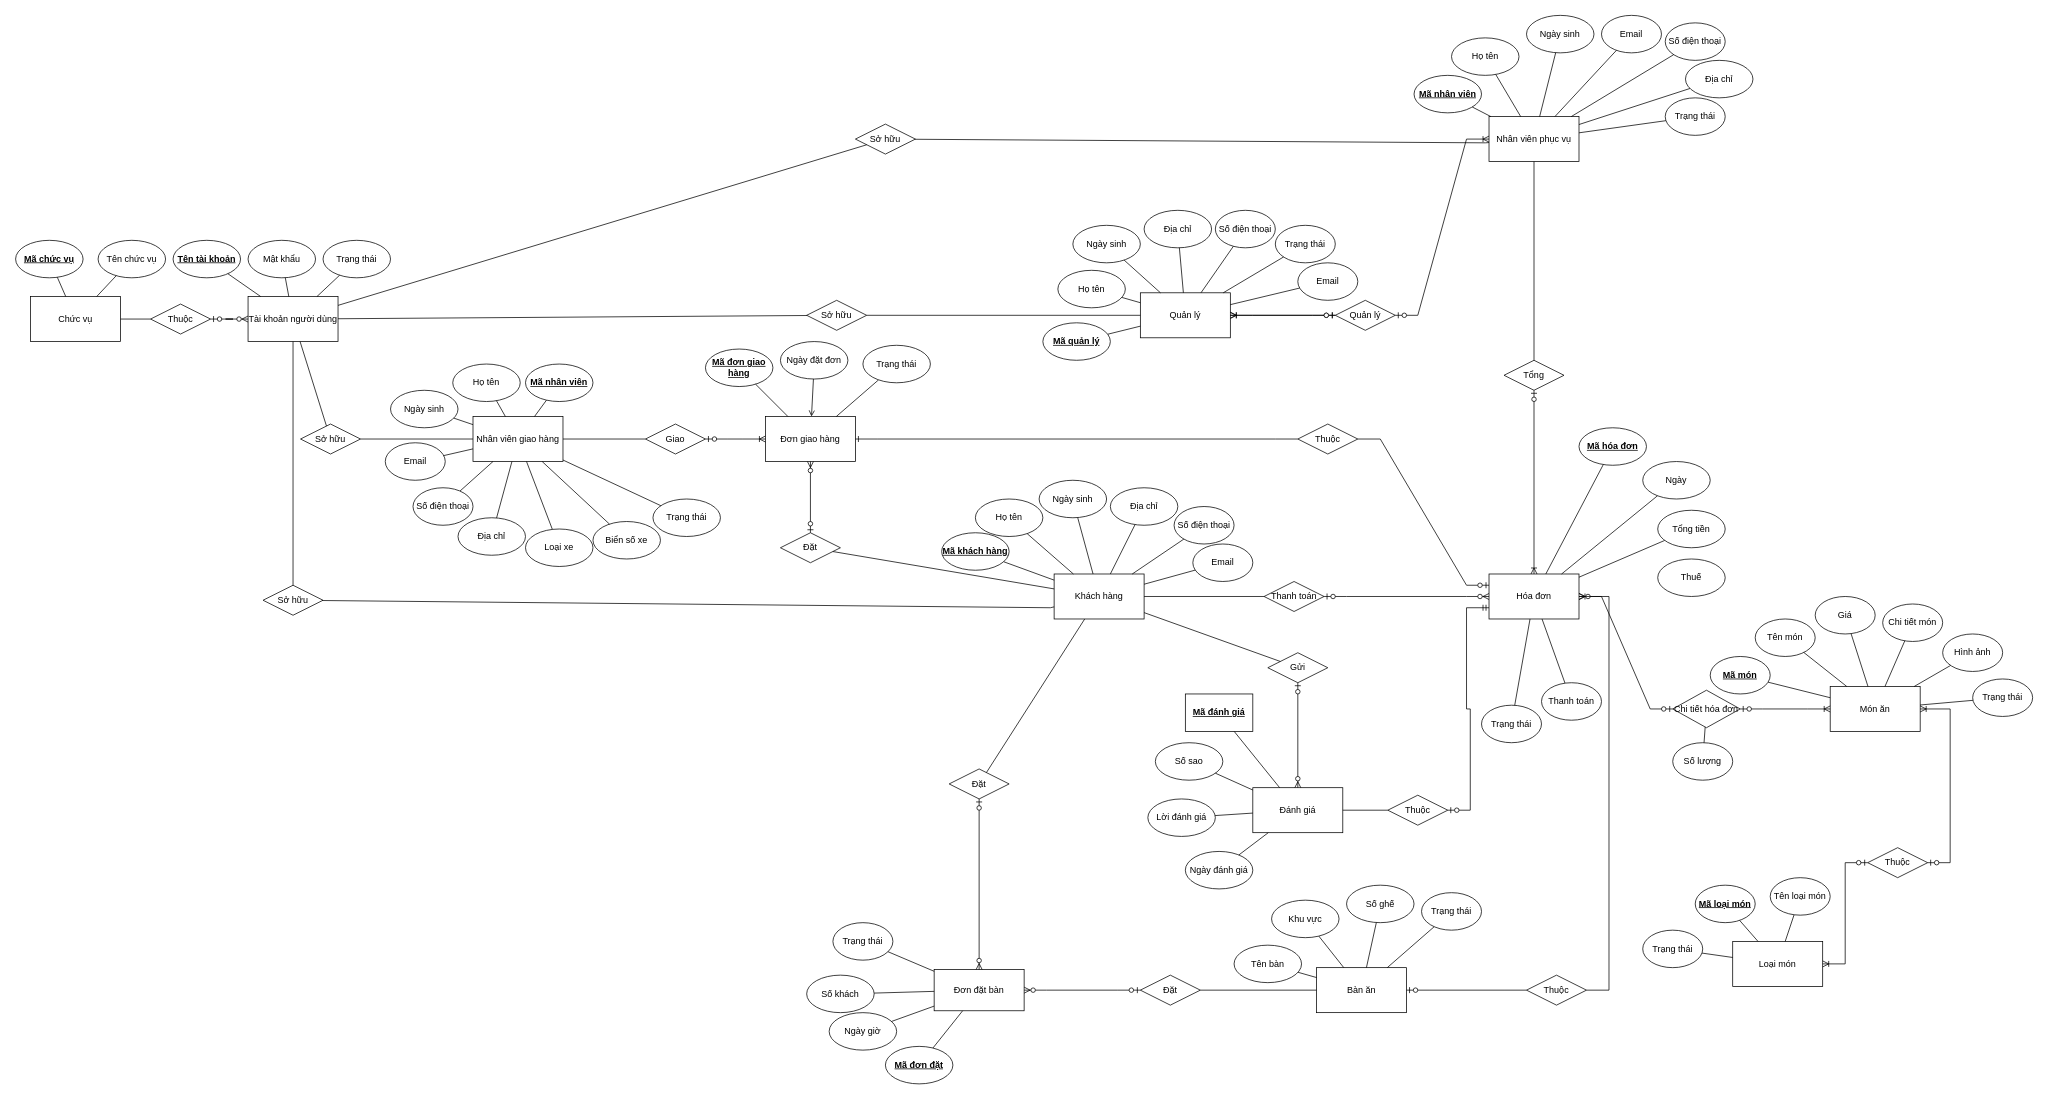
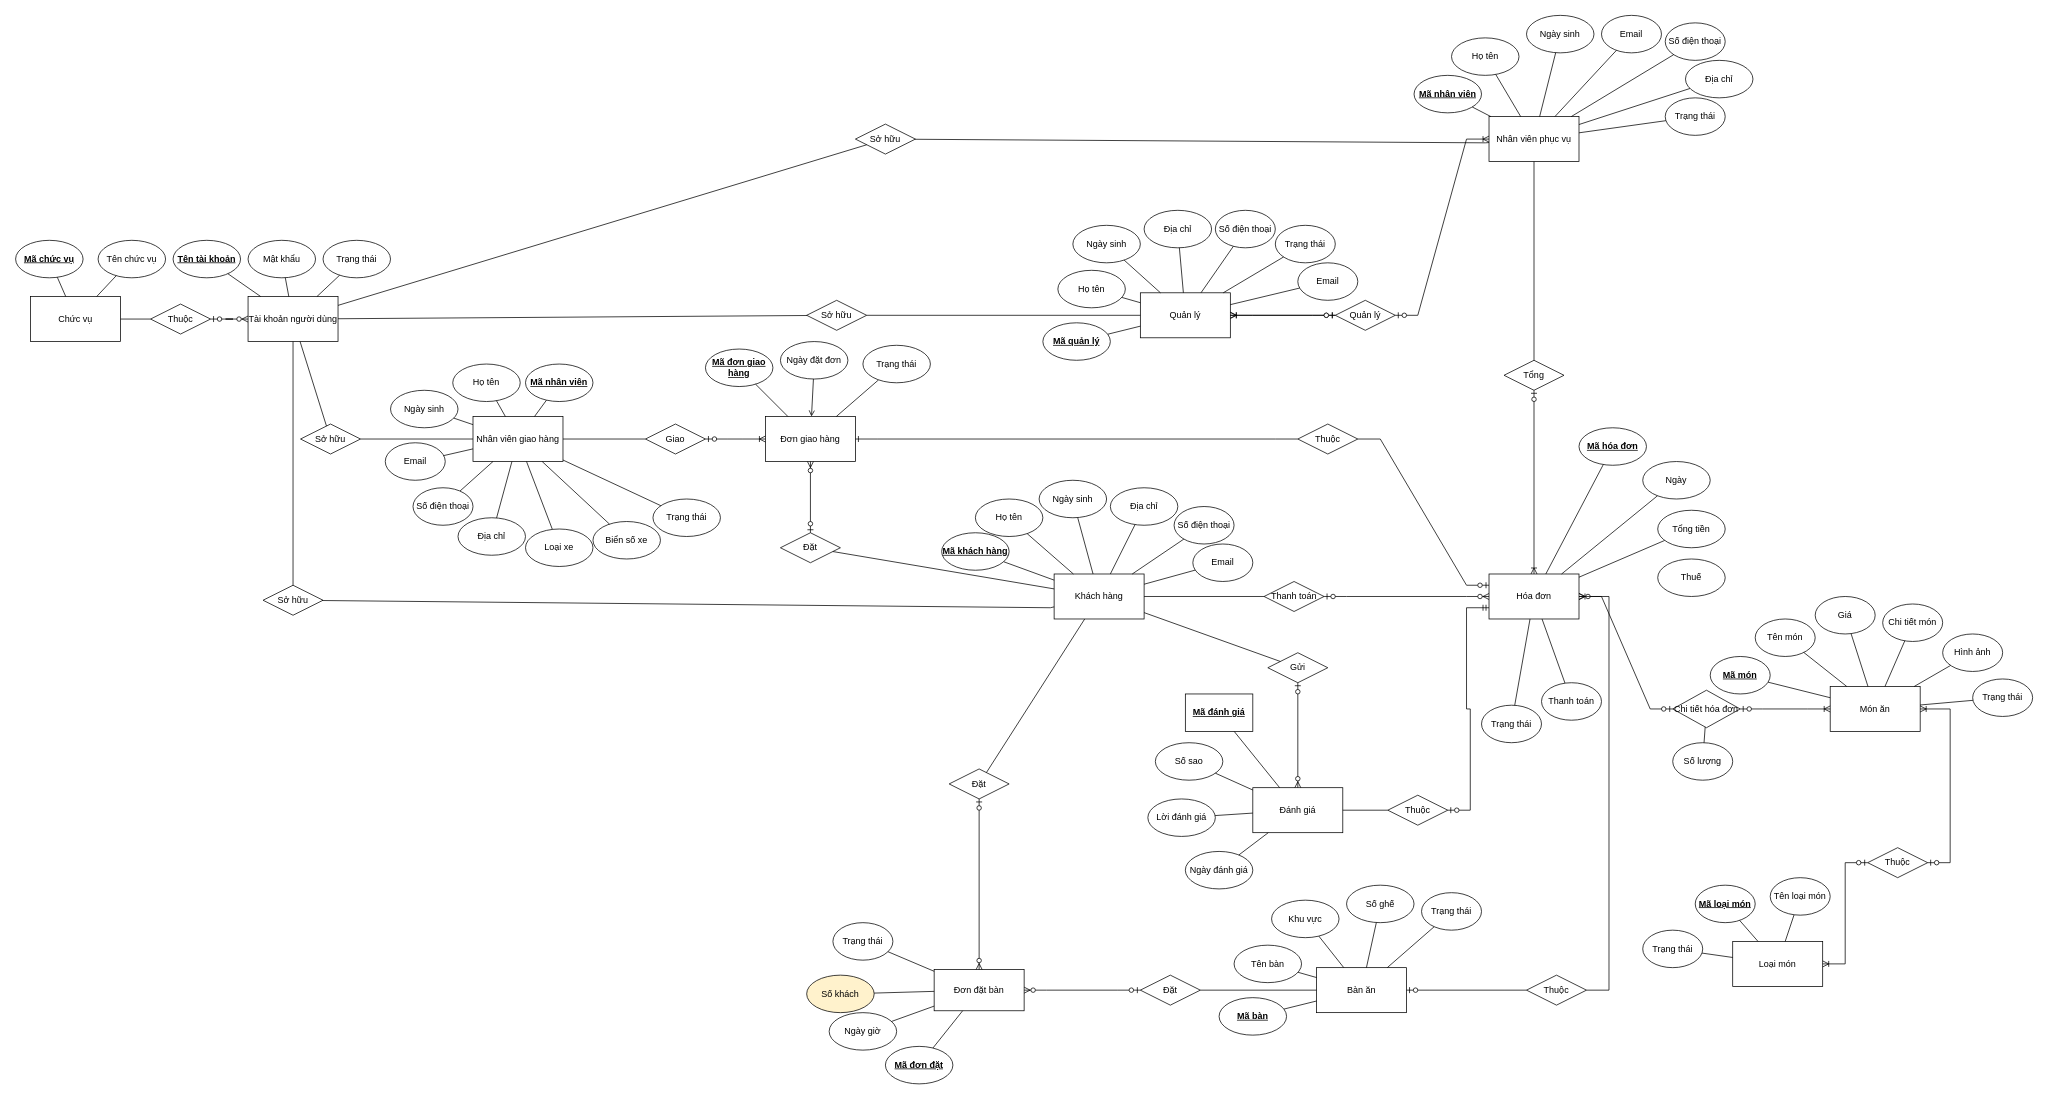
node "Số khách": fillcolor #ffffff -> #fff2cc
edge "Bàn ăn" -- "Mã bàn": added
node "Mã bàn": added
